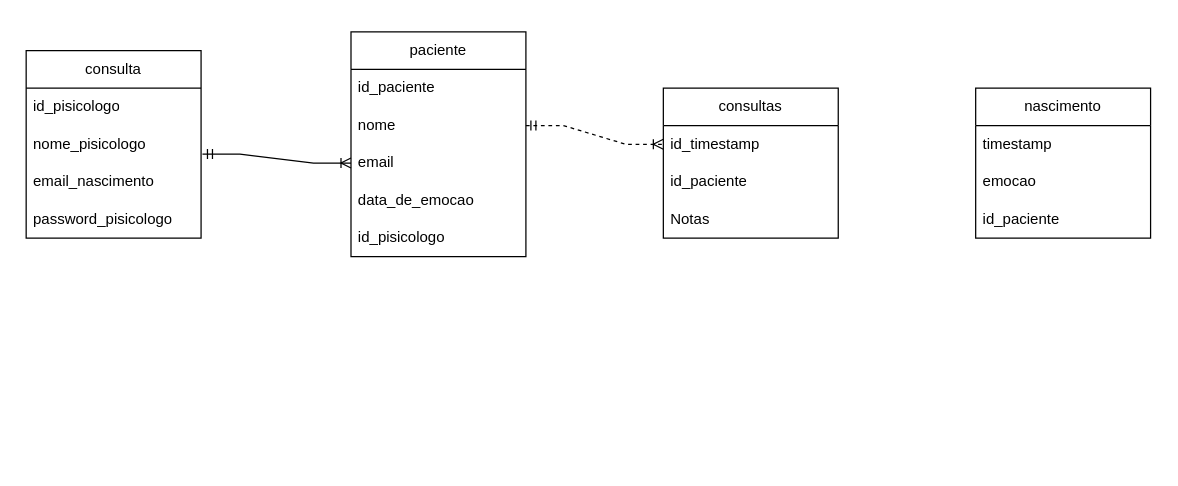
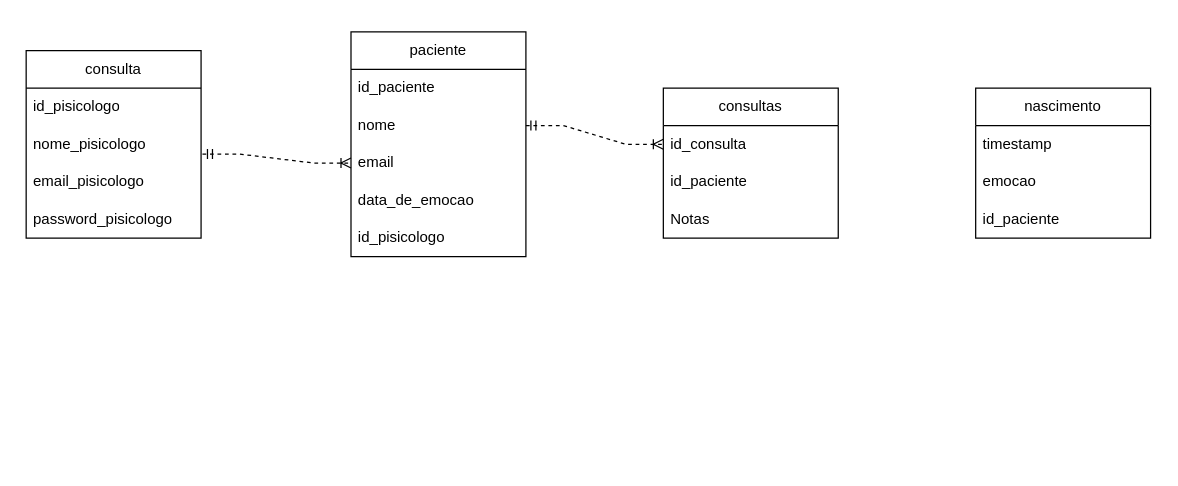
node "id_timestamp": label "id_timestamp" -> "id_consulta"
edge "nome_pisicologo" -- "email": style solid -> dashed
node "email_nascimento": label "email_nascimento" -> "email_pisicologo"
